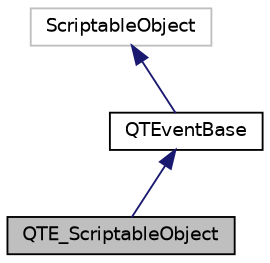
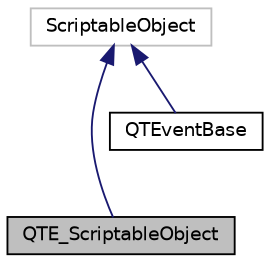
edge "QTE_ScriptableObject" -> "QTEventBase": now "QTE_ScriptableObject" -> "ScriptableObject"
